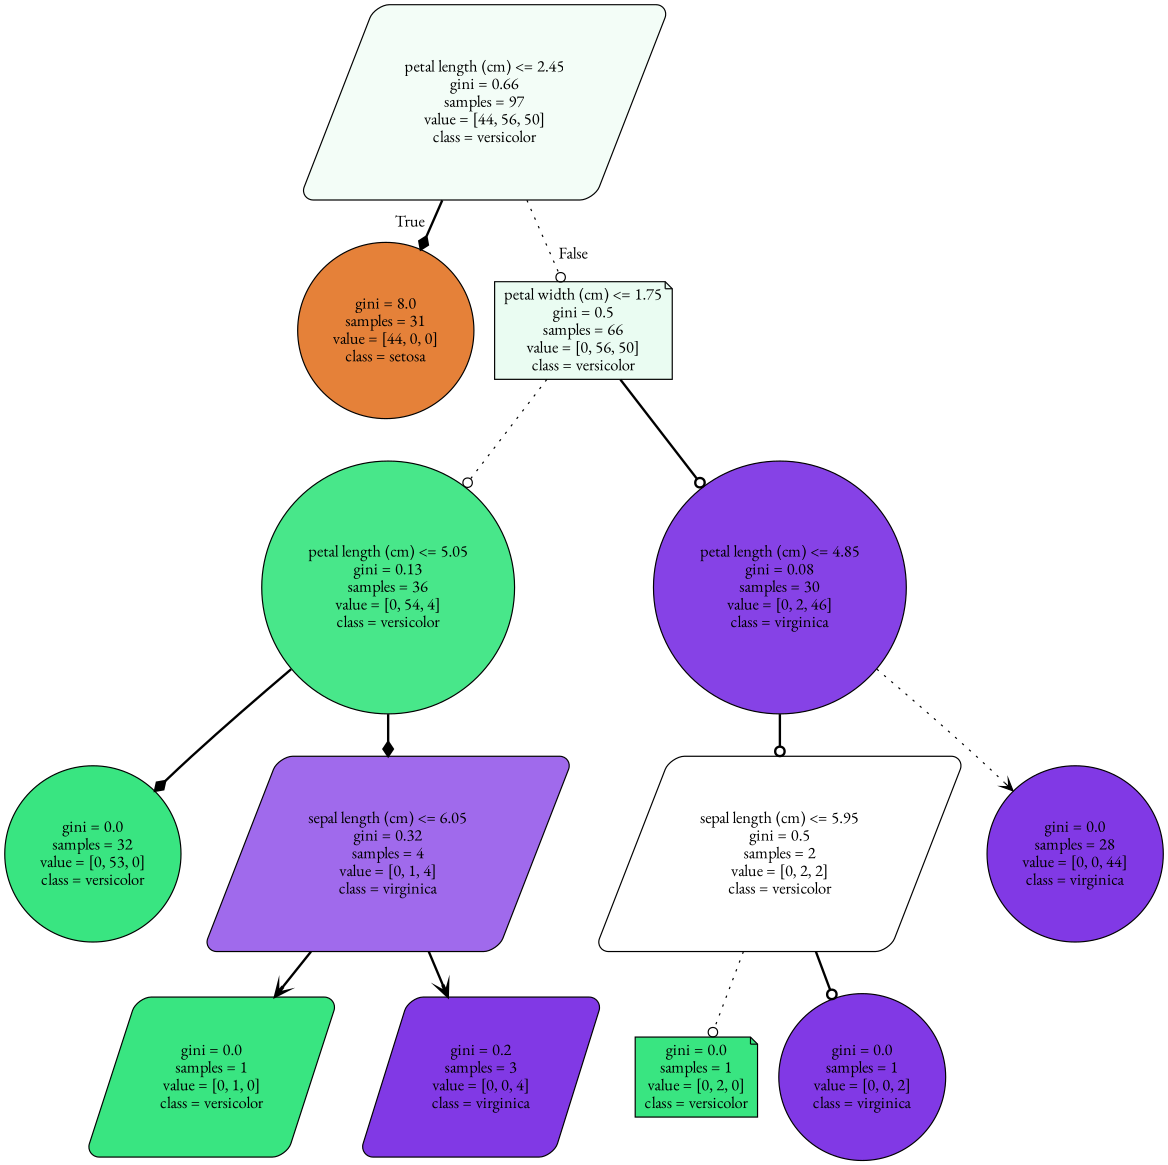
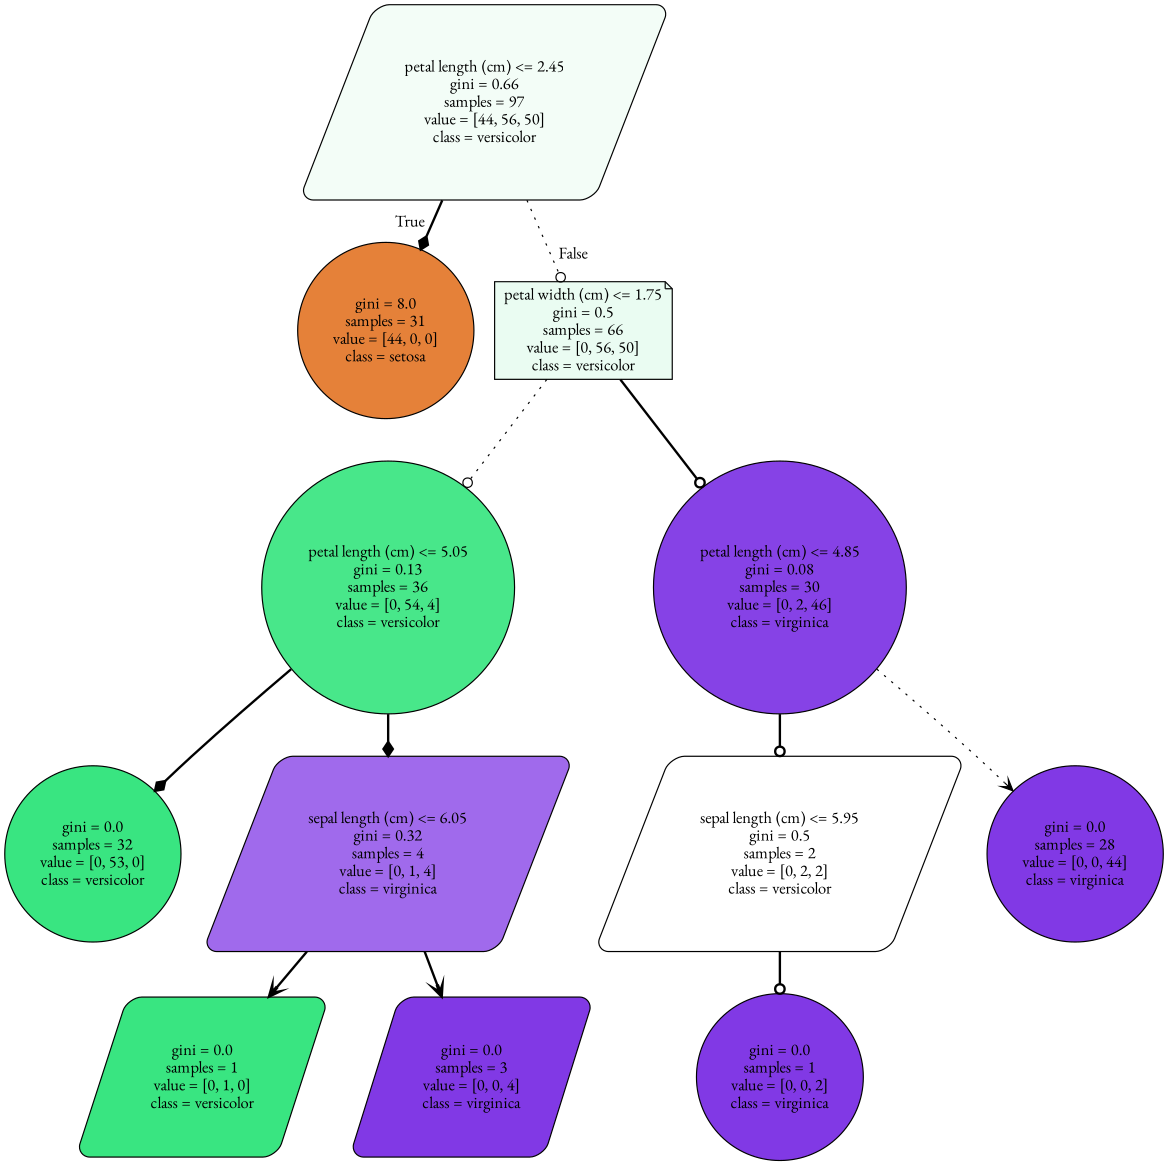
node "gini = 0.2 samples = 3 value = [0, 0, 4] class = virginica": label "gini = 0.2 samples = 3 value = [0, 0, 4] class = virginica" -> "gini = 0.0 samples = 3 value = [0, 0, 4] class = virginica"
node "gini = 0.0 samples = 1 value = [0, 2, 0] class = versicolor": removed
